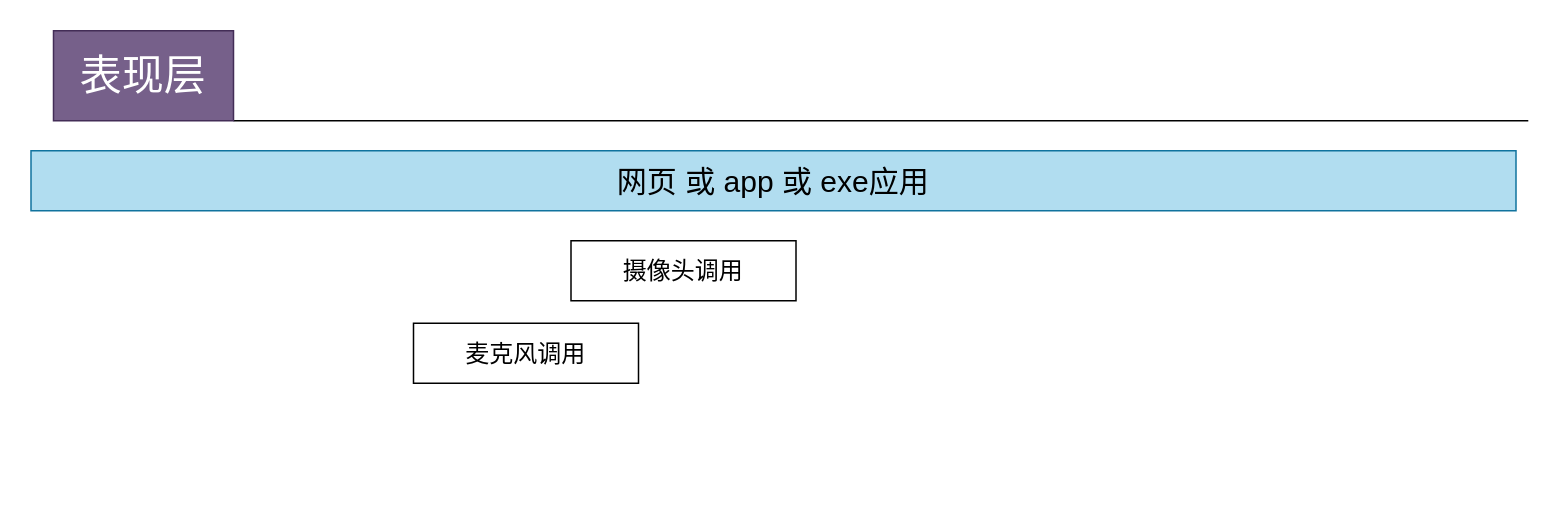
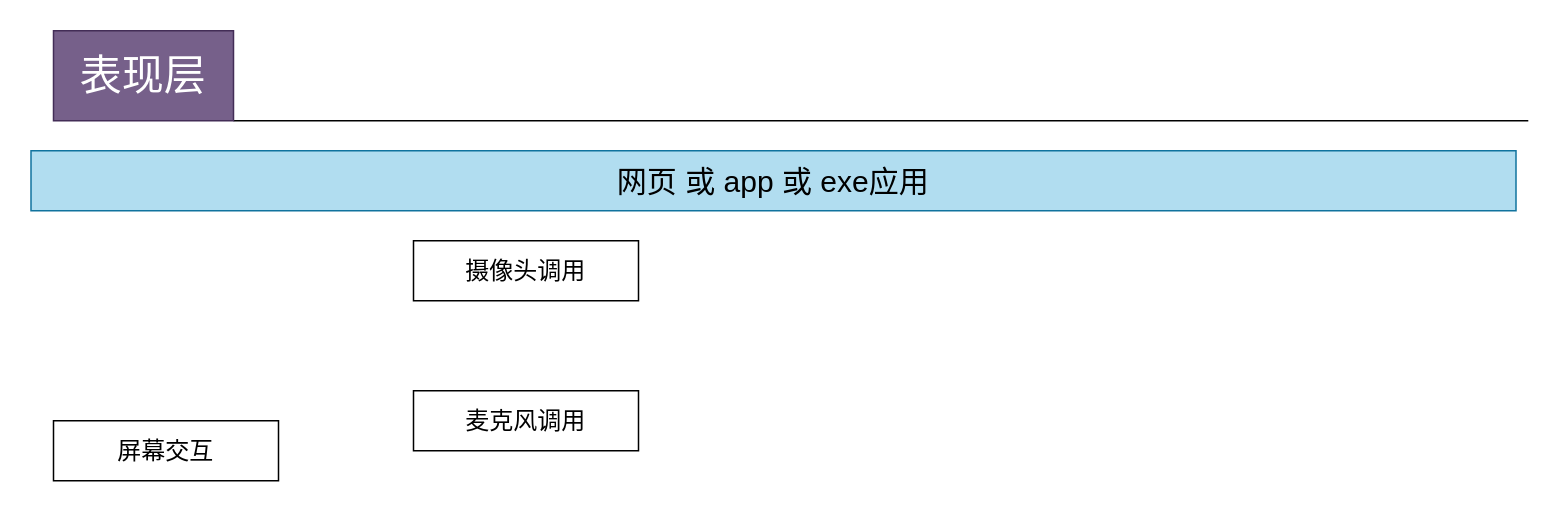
node "摄像头调用": moved (683, 271) -> (526, 271)
node "麦克风调用": moved (526, 353) -> (526, 421)
node "屏幕交互": added
